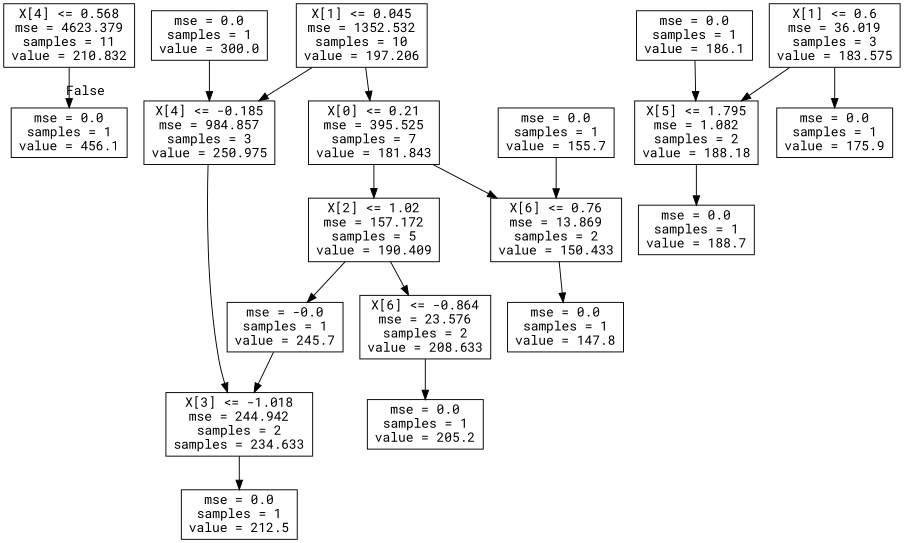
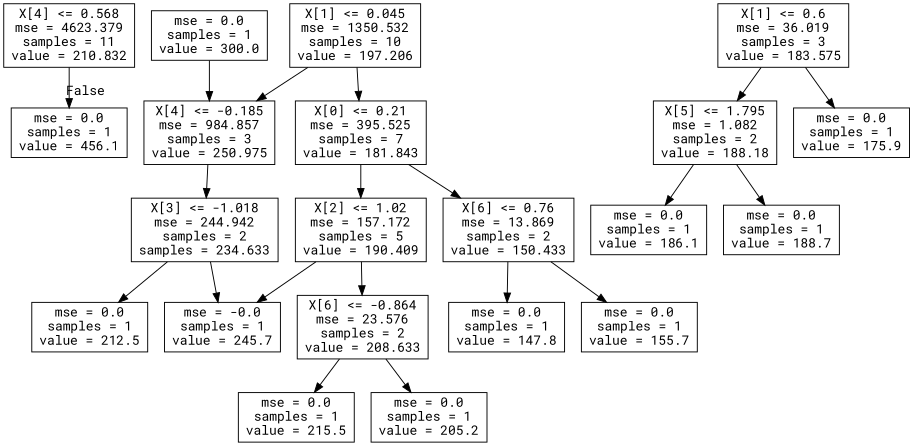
node "X[1] <= 0.045 mse = 1352.532 samples = 10 value = 197.206": label "X[1] <= 0.045 mse = 1352.532 samples = 10 value = 197.206" -> "X[1] <= 0.045 mse = 1350.532 samples = 10 value = 197.206"
edge "mse = 0.0 samples = 1 value = 186.1" -> "X[5] <= 1.795 mse = 1.082 samples = 2 value = 188.18": reversed
edge "mse = 0.0 samples = 1 value = 155.7" -> "X[6] <= 0.76 mse = 13.869 samples = 2 value = 150.433": reversed
edge "mse = -0.0 samples = 1 value = 245.7" -> "X[3] <= -1.018 mse = 244.942 samples = 2 samples = 234.633": reversed
node "mse = 0.0 samples = 1 value = 215.5": added
